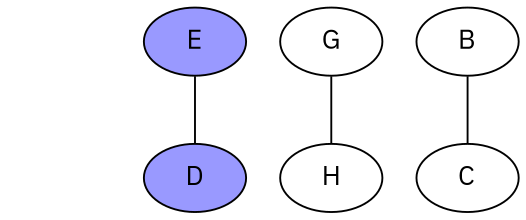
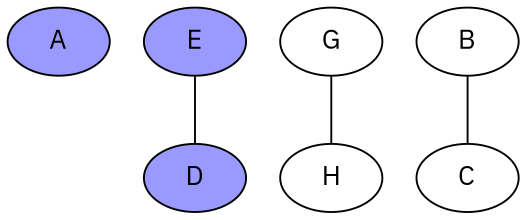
node "A": added
